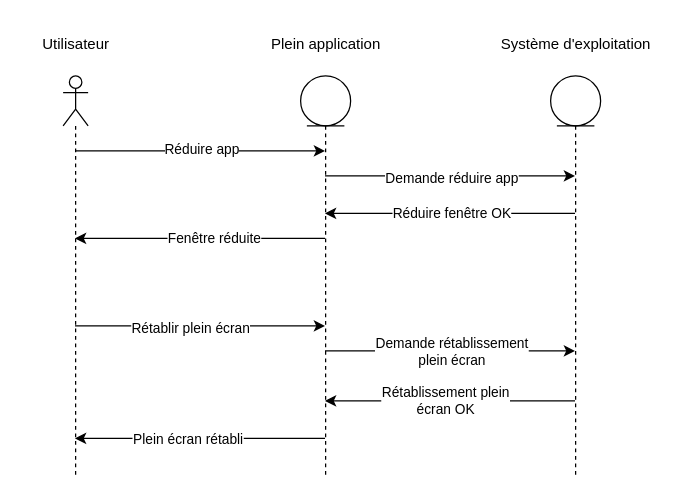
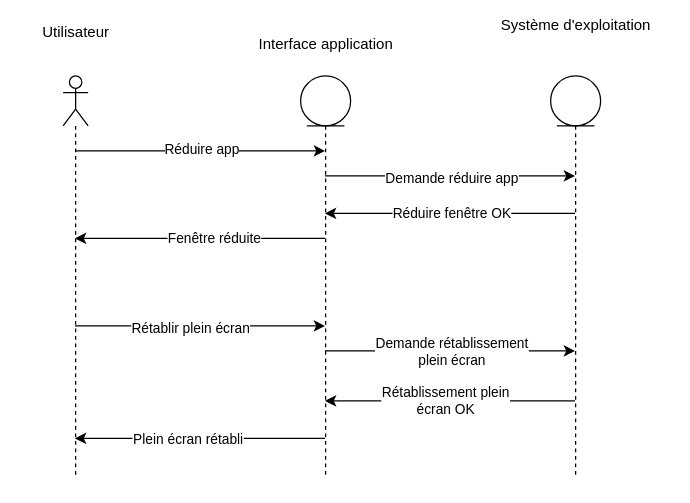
node "Utilisateur": moved (76, 44) -> (76, 32)
node "Plein application": label "Plein application" -> "Interface application"
node "Système d'exploitation": moved (576, 44) -> (576, 26)
